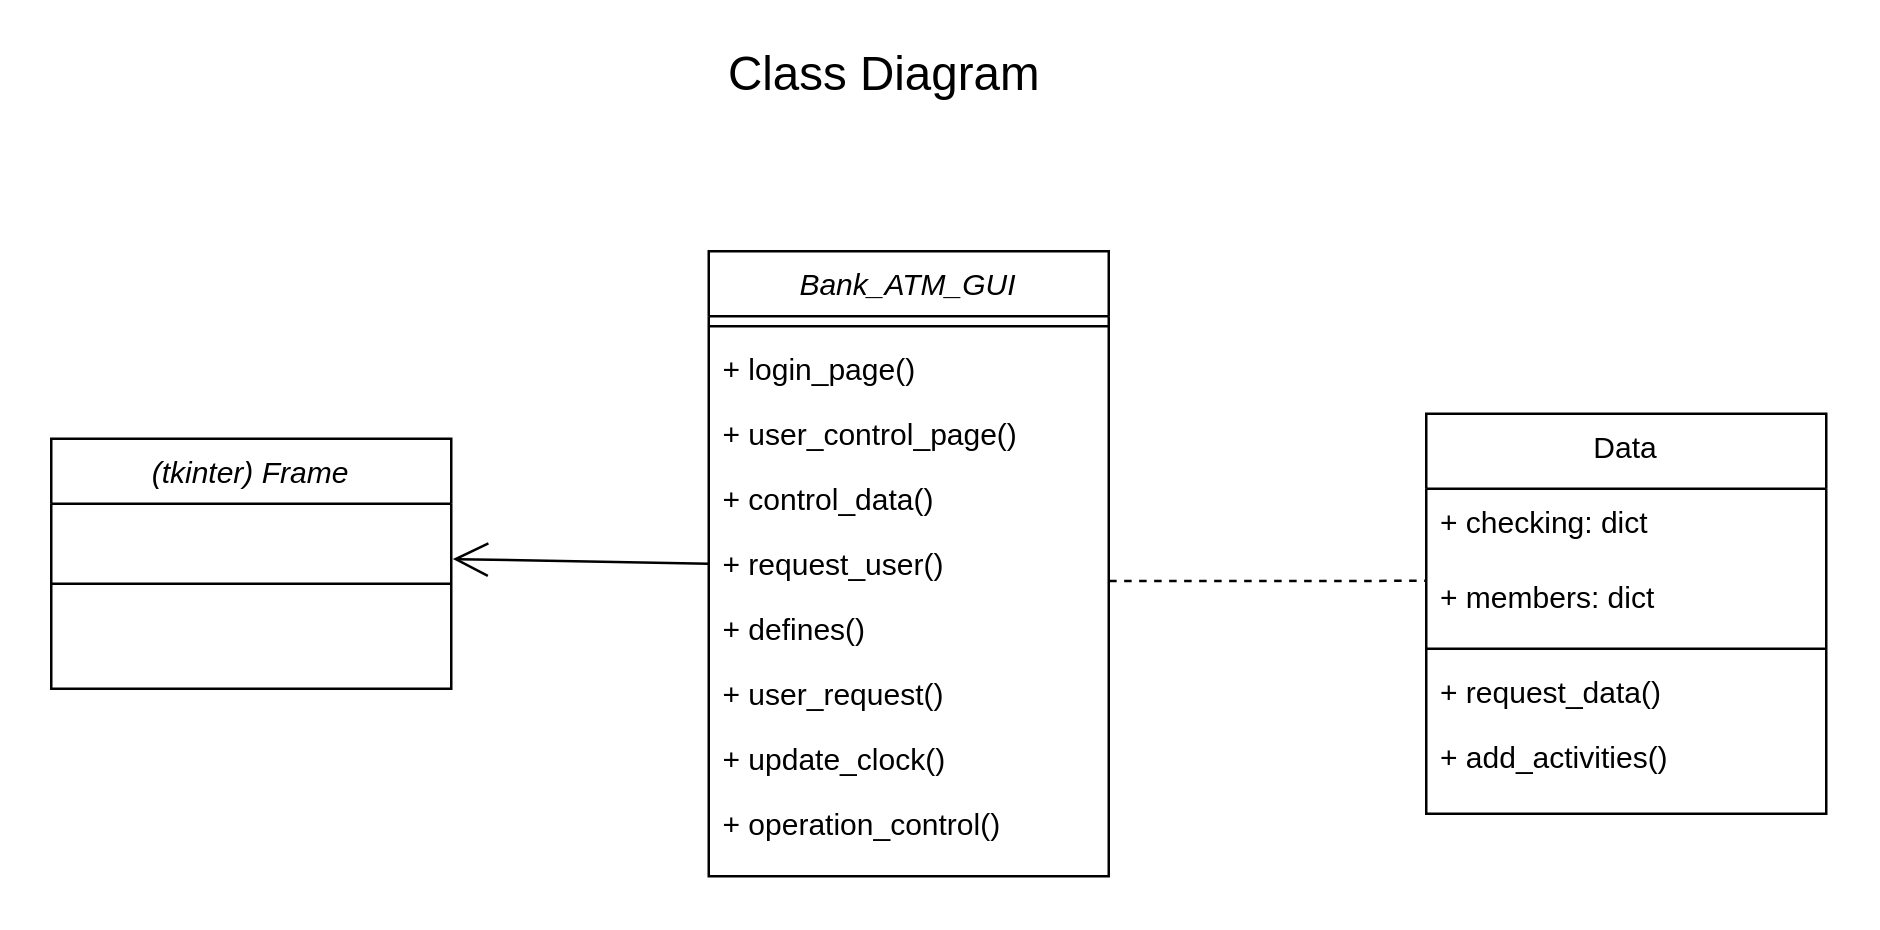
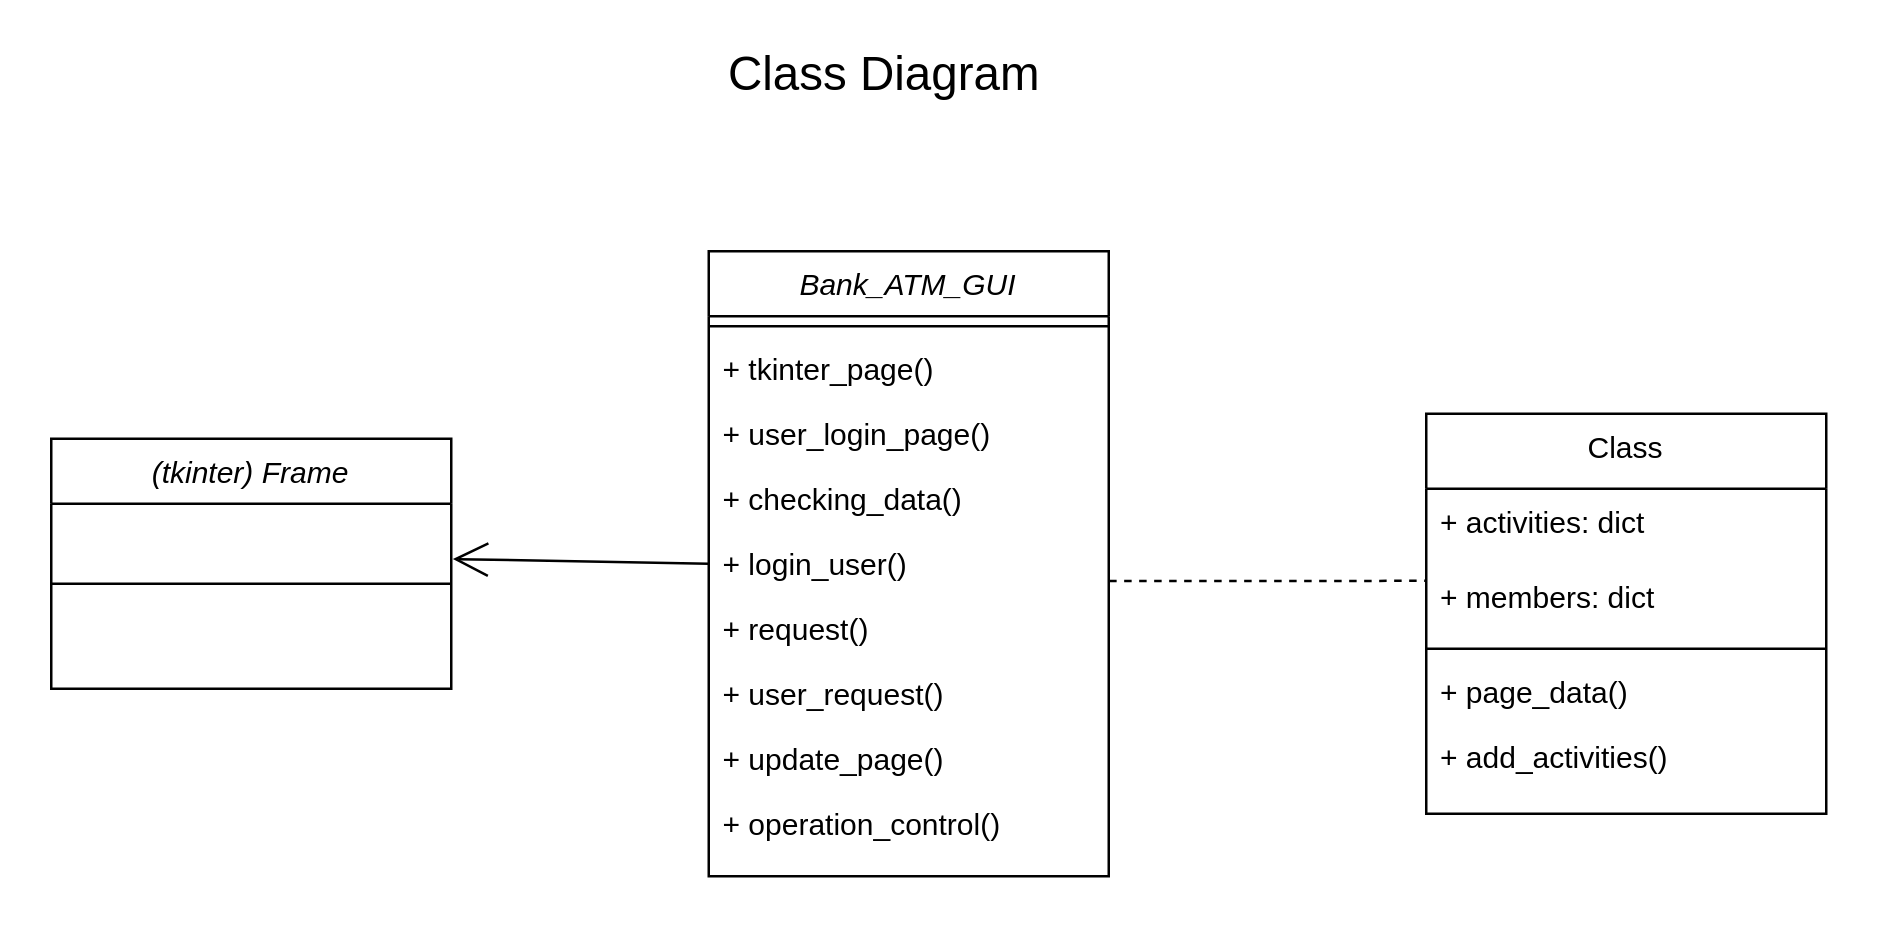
node "+ login_page()": label "+ login_page()" -> "+ tkinter_page()"
node "+ user_control_page()": label "+ user_control_page()" -> "+ user_login_page()"
node "Data": label "Data" -> "Class"
node "+ control_data()": label "+ control_data()" -> "+ checking_data()"
node "+ checking: dict": label "+ checking: dict" -> "+ activities: dict"
node "+ request_user()": label "+ request_user()" -> "+ login_user()"
node "+ defines()": label "+ defines()" -> "+ request()"
node "+ request_data()": label "+ request_data()" -> "+ page_data()"
node "+ update_clock()": label "+ update_clock()" -> "+ update_page()"
